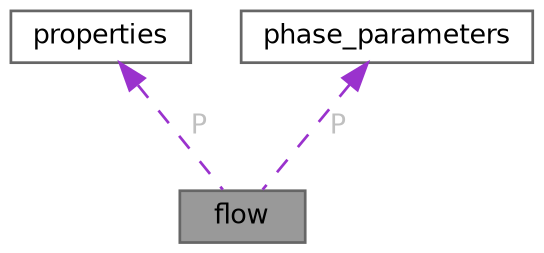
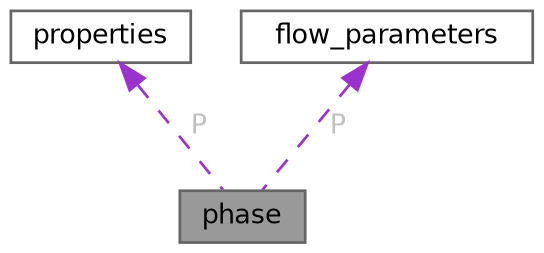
node "phase_parameters": label "phase_parameters" -> "flow_parameters"
node "flow": label "flow" -> "phase"
